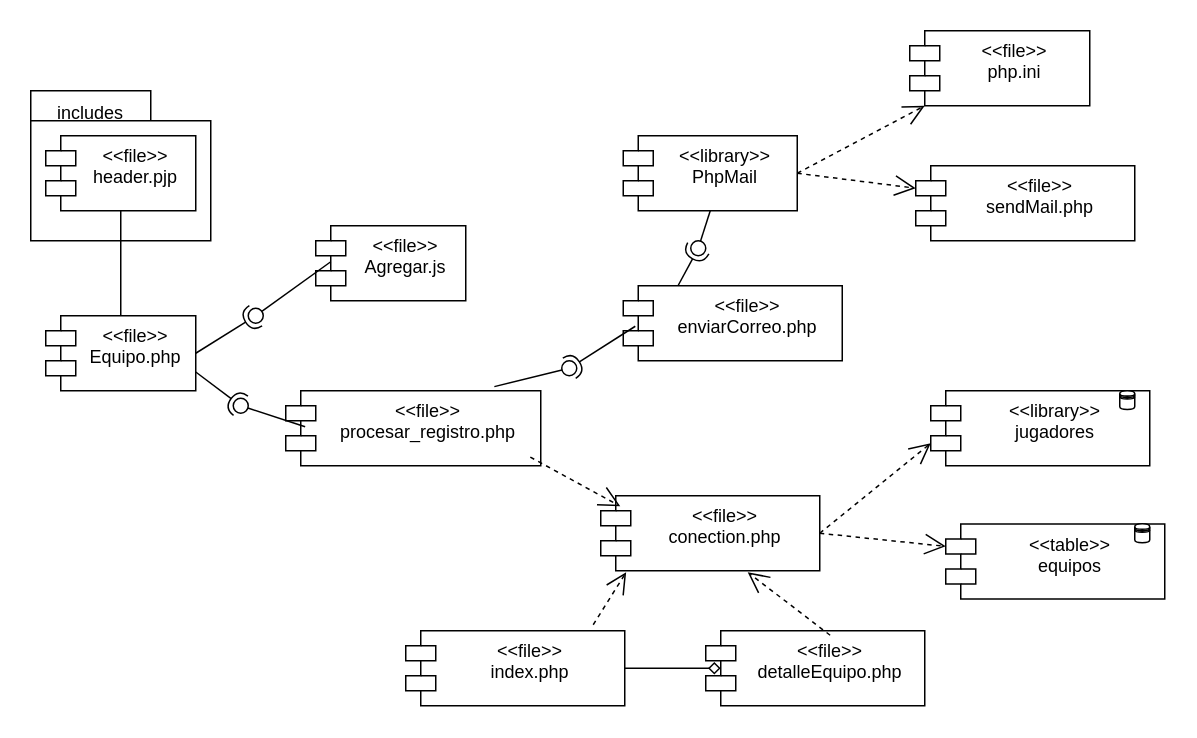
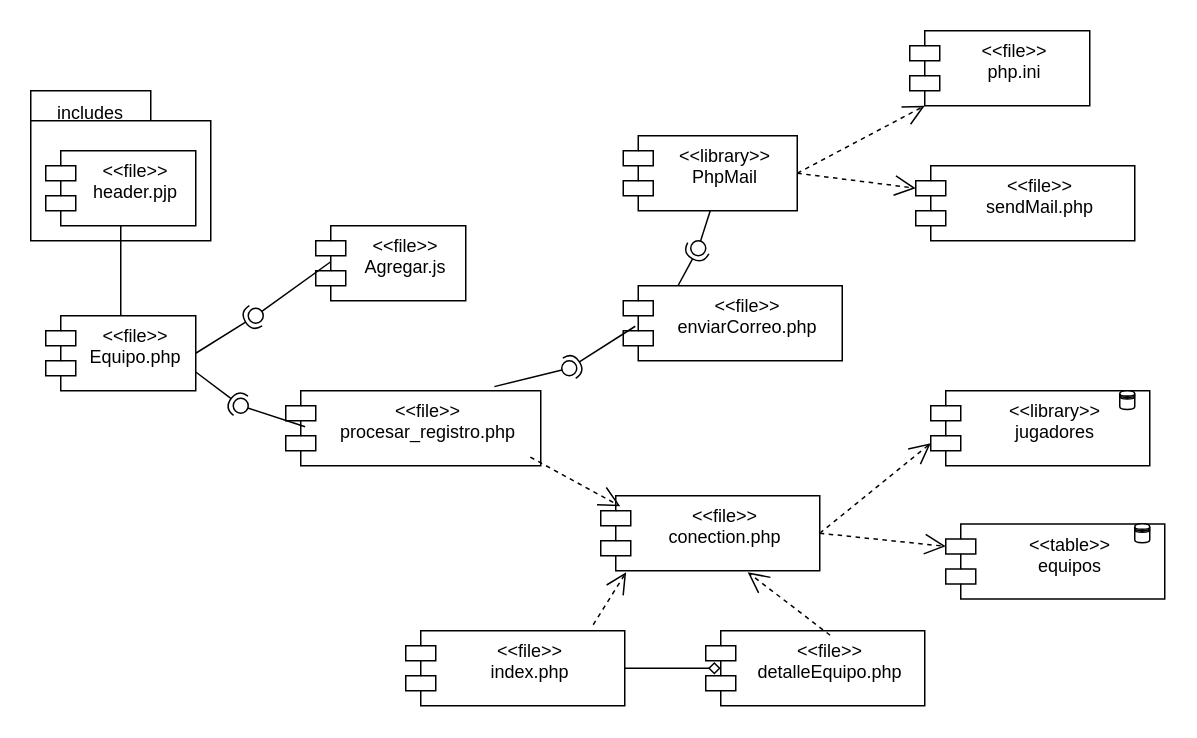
node "<<file>> header.pjp": moved (121, 173) -> (121, 188)
